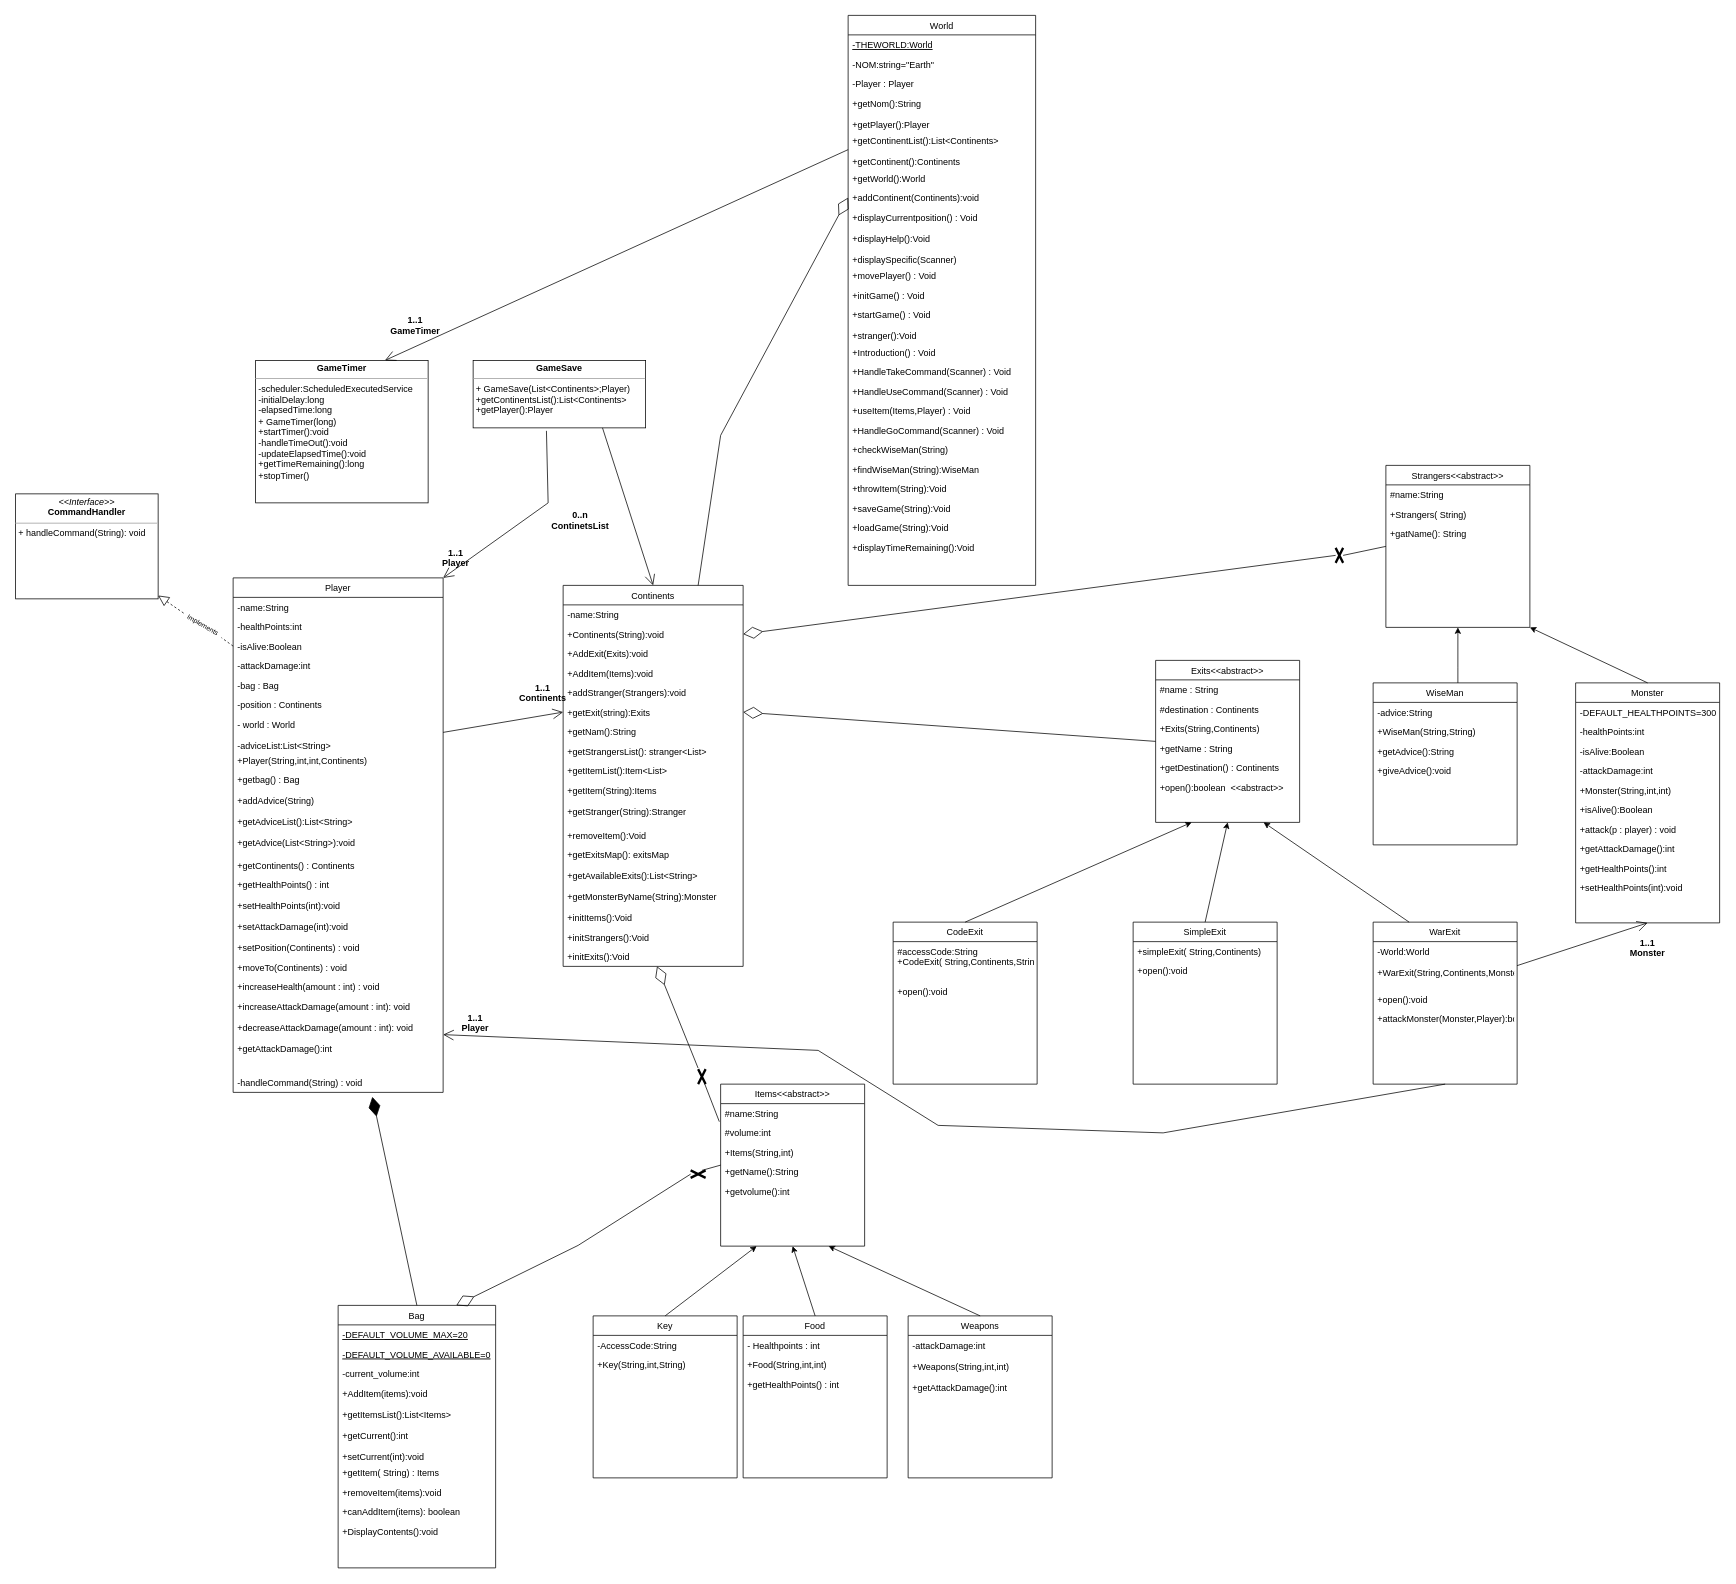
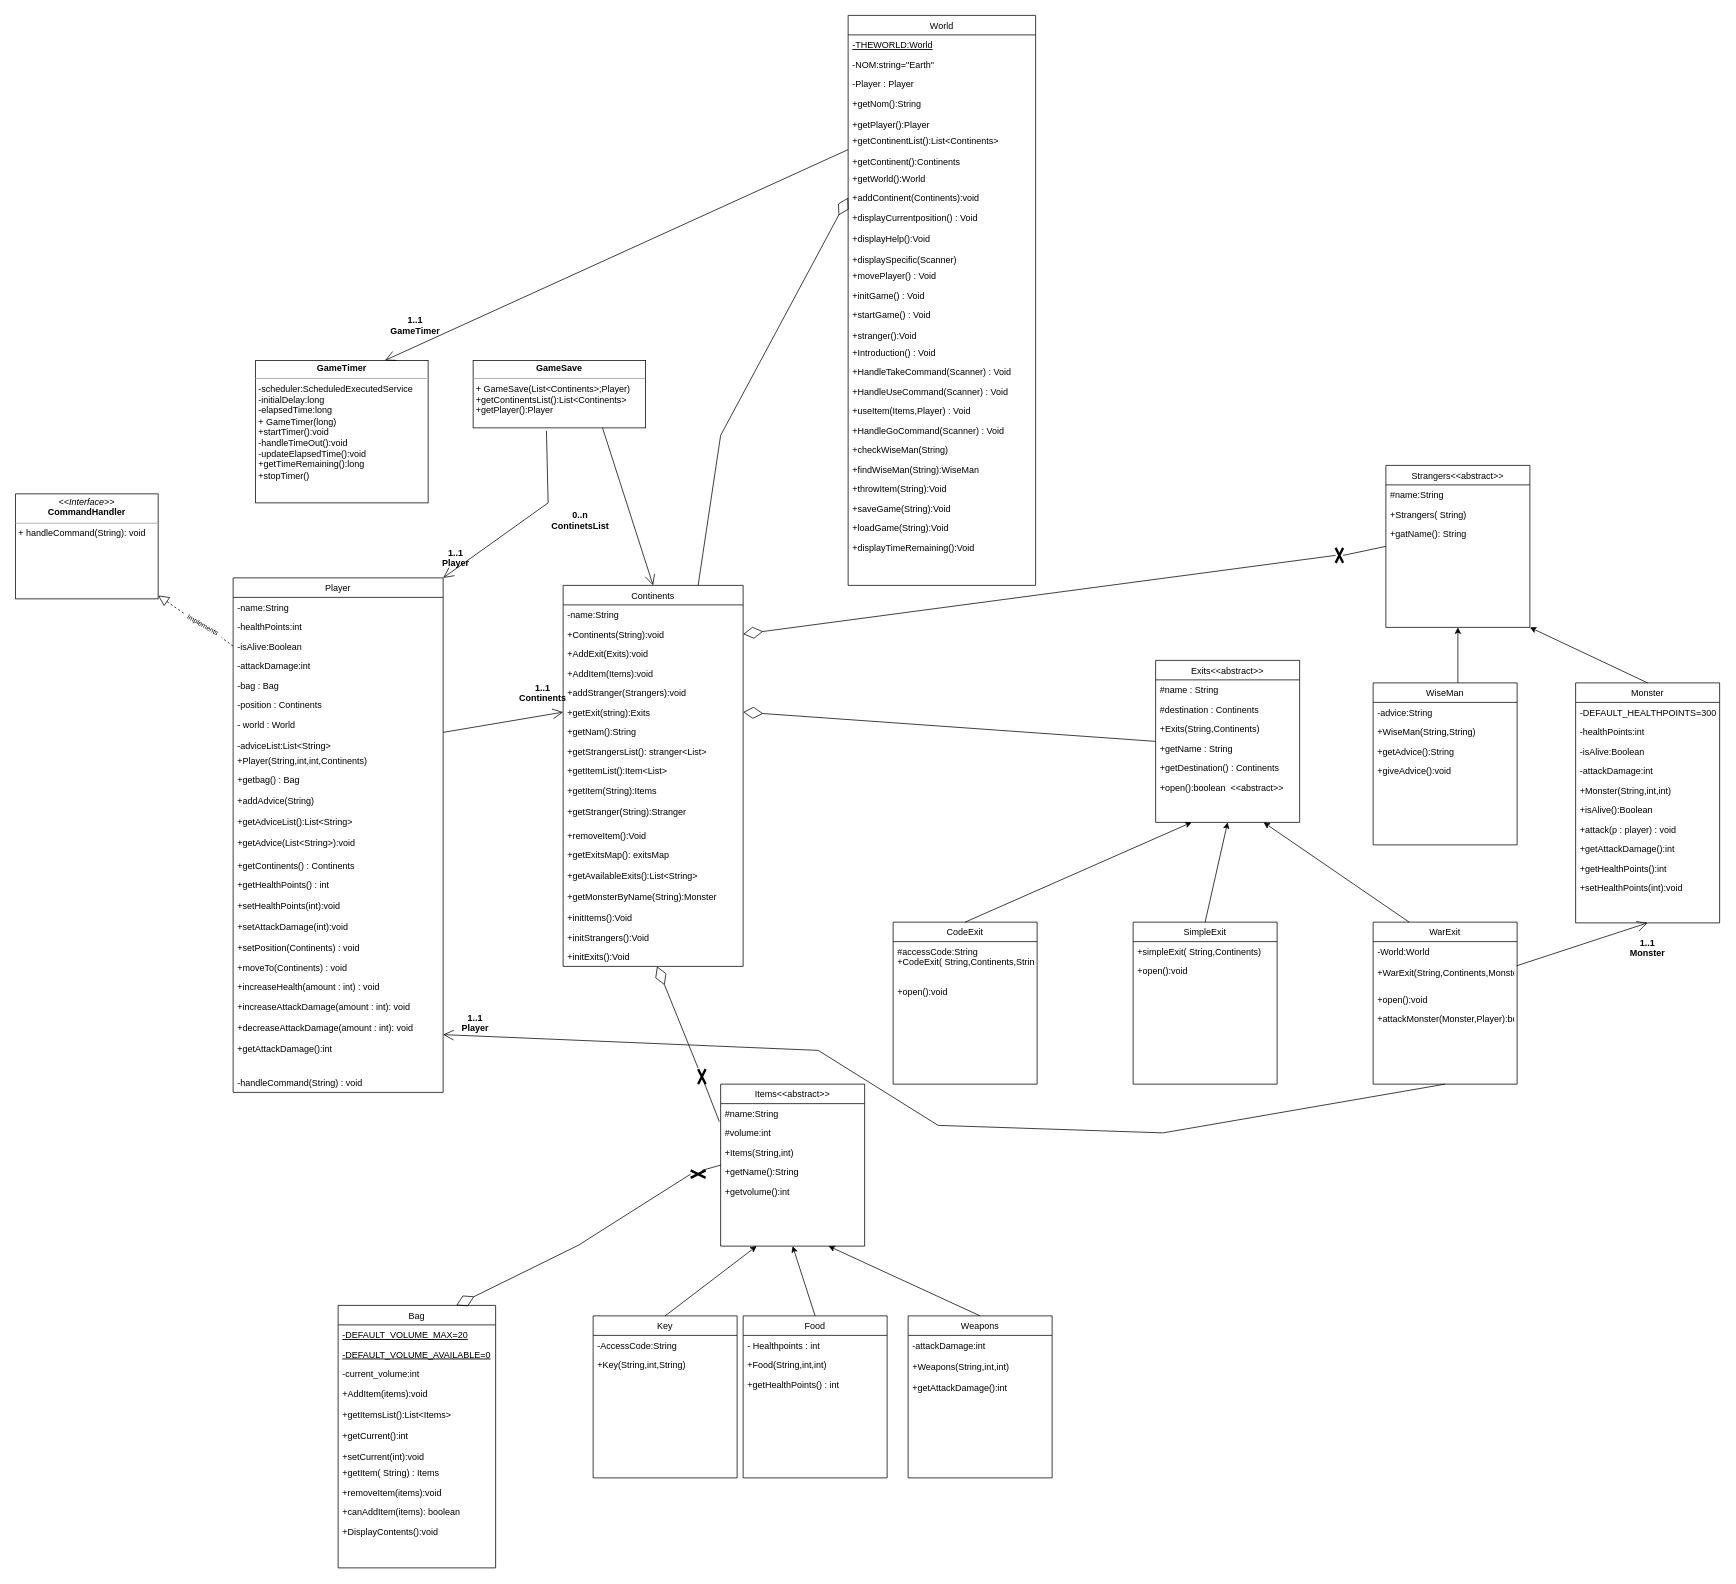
edge "Bag" -> "-handleCommand(String) : void": removed
